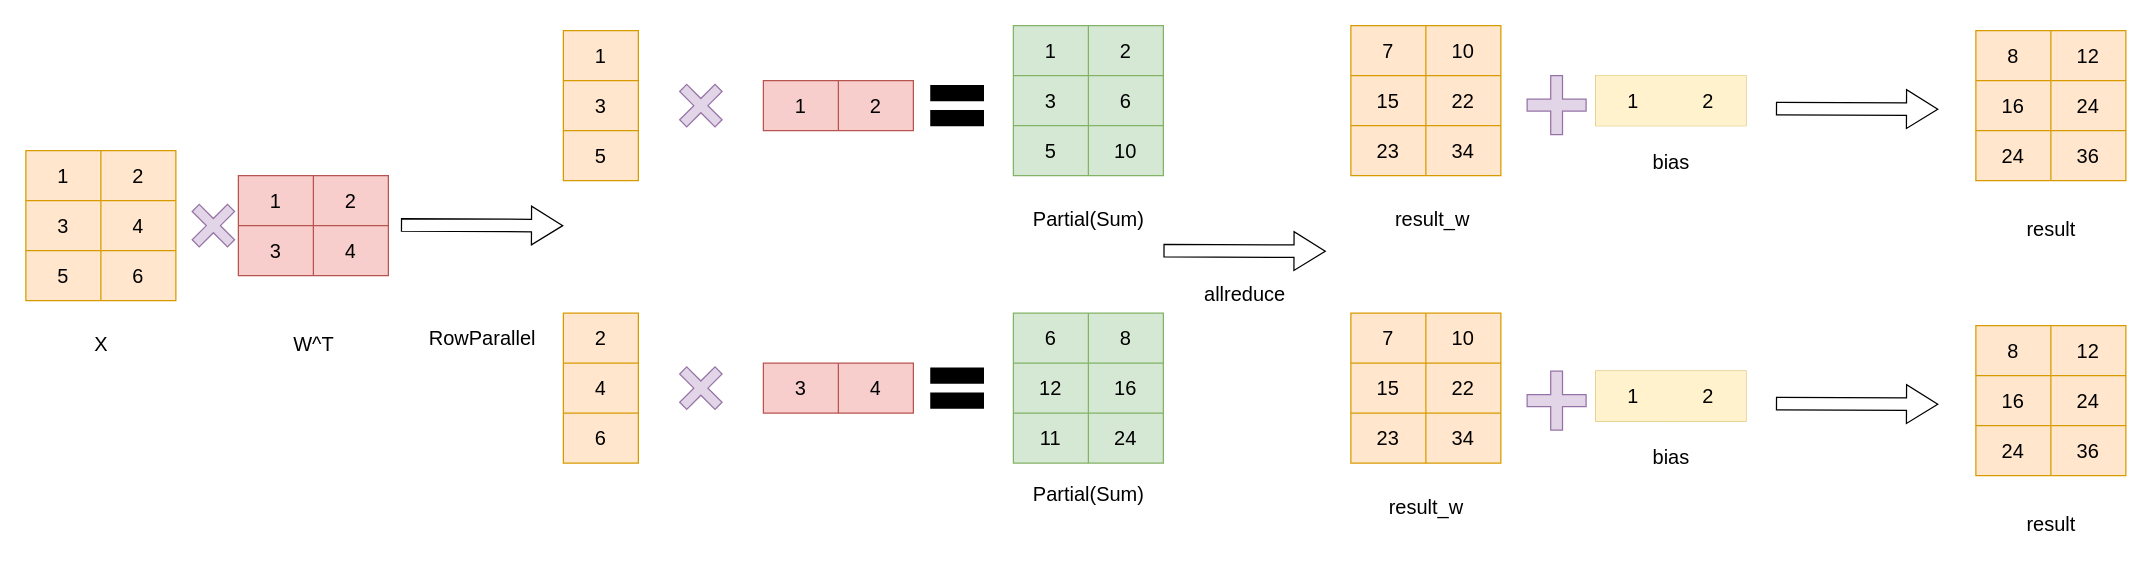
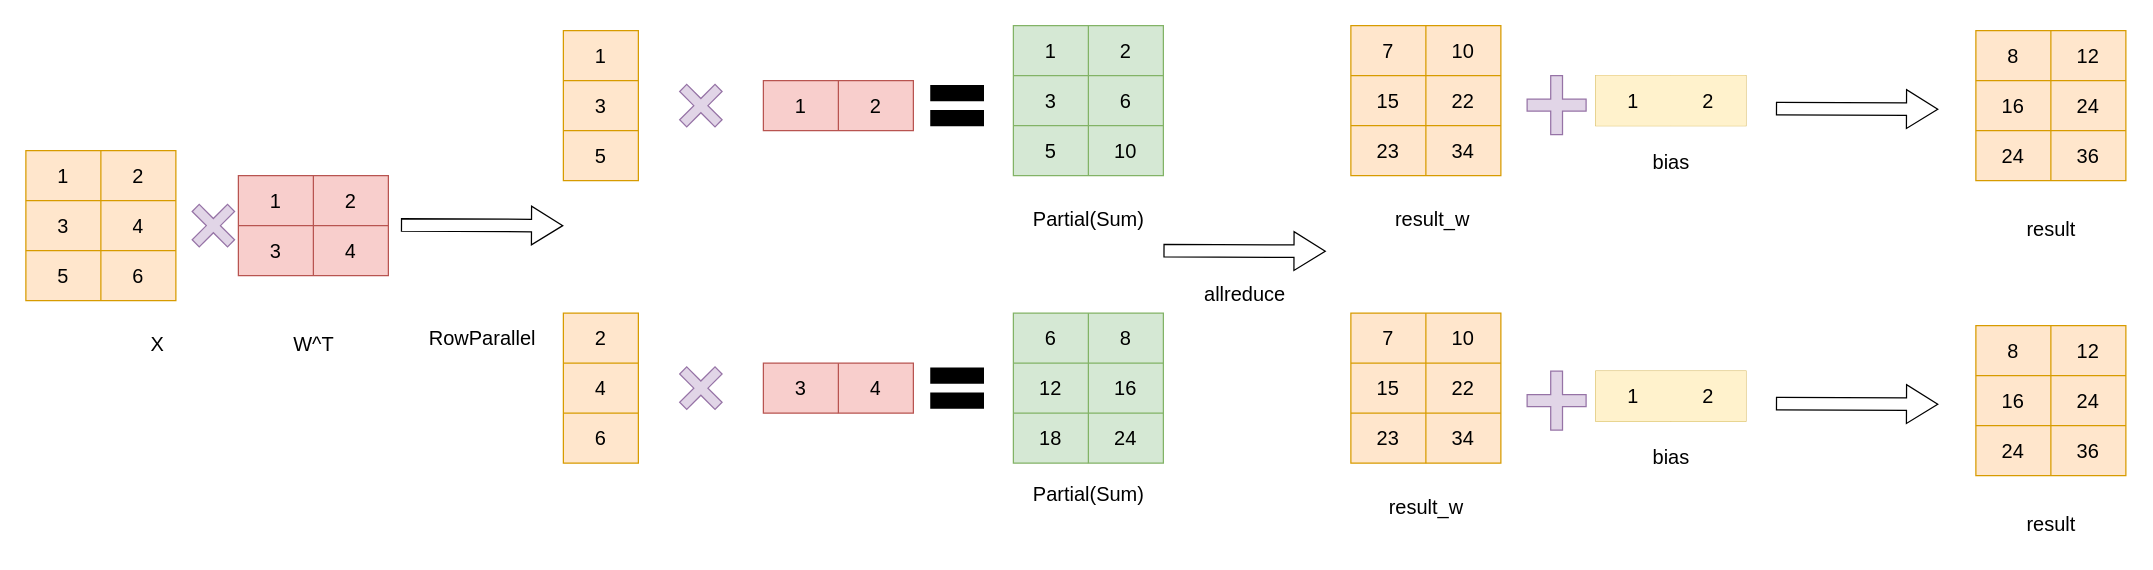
node "X": moved (101, 344) -> (157, 344)
node "11": label "11" -> "18"
